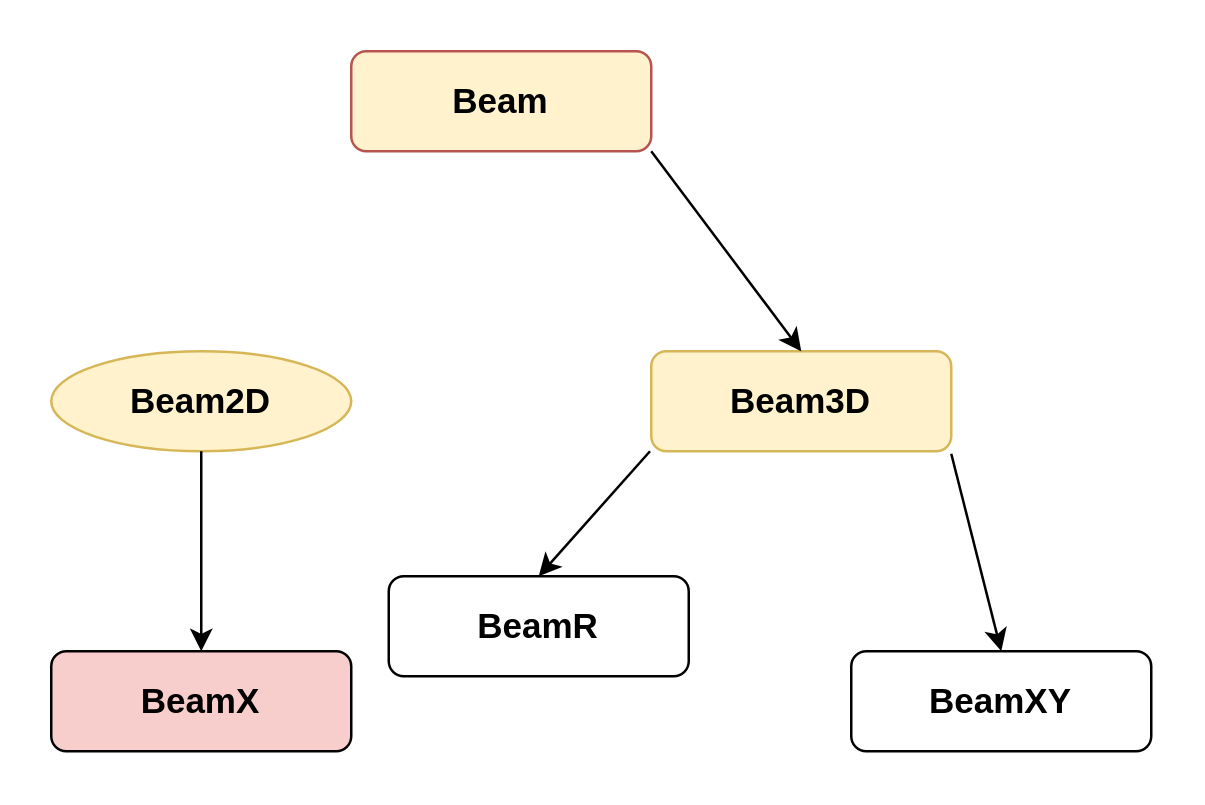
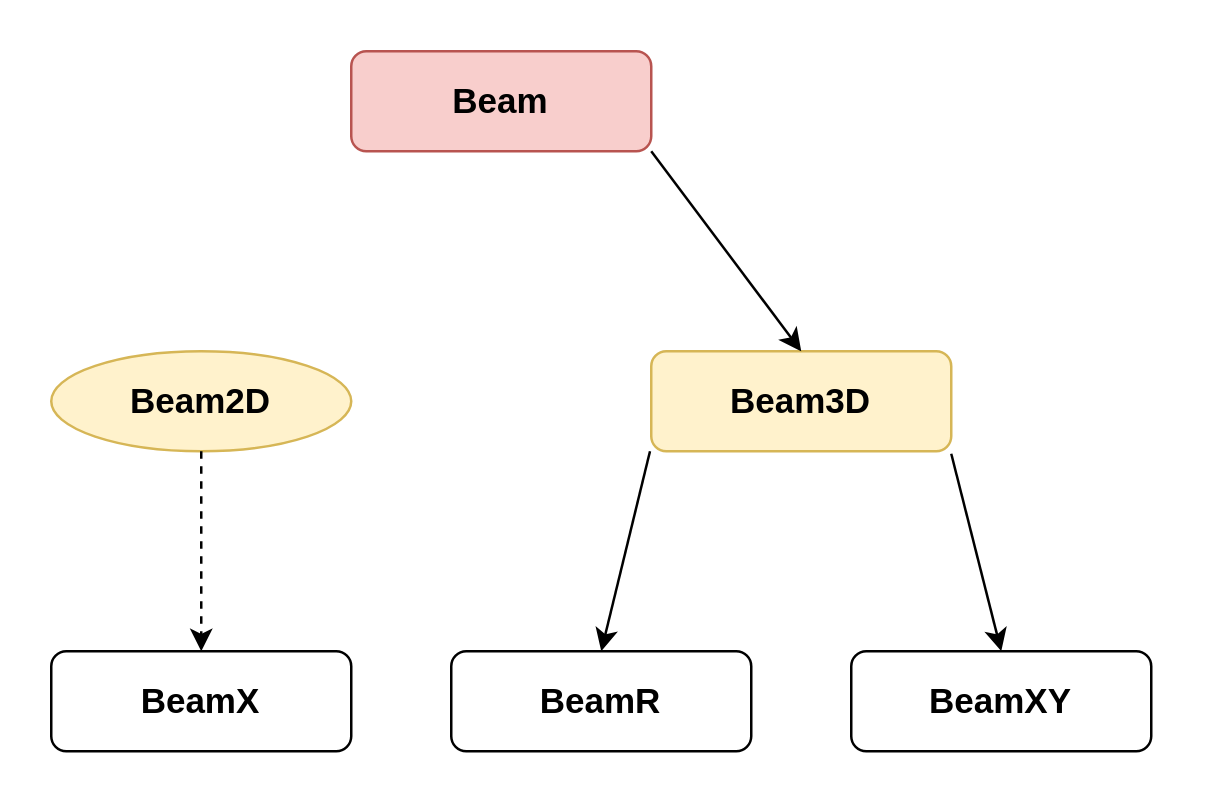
node "Beam": fillcolor #fff2cc -> #f8cecc
edge "Beam2D" -> "BeamX": style solid -> dashed
node "BeamR": moved (539, 626) -> (601, 701)
node "BeamX": fillcolor #f8cecc -> #ffffff
